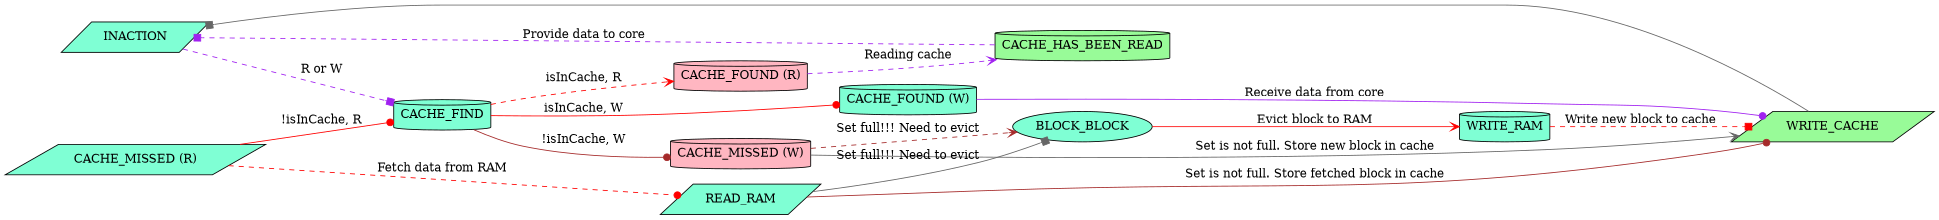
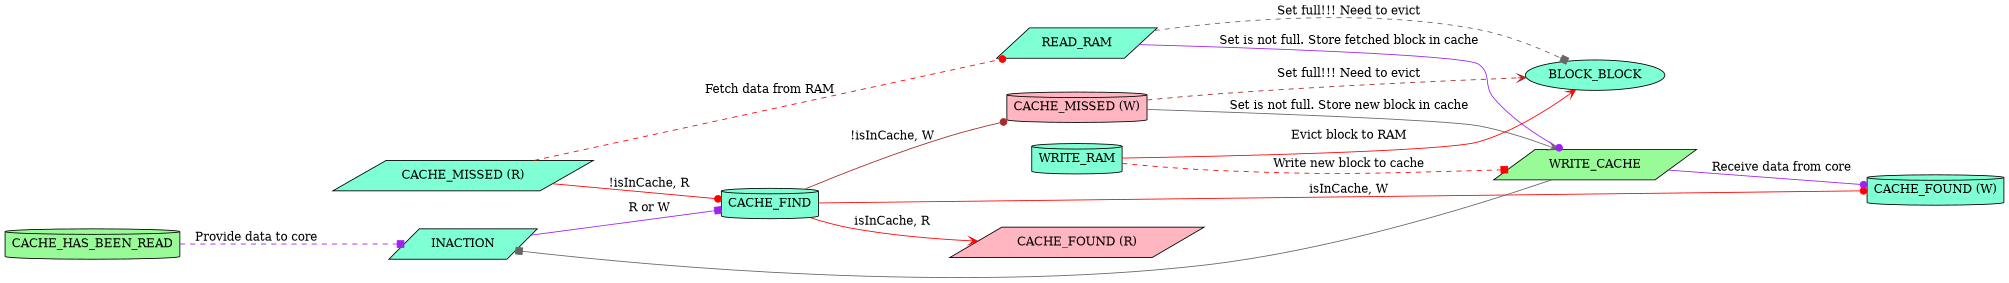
edge "CACHE_FOUND (R)" -> "CACHE_HAS_BEEN_READ": removed, label "Reading cache"
edge "INACTION" -> "CACHE_FIND": style dashed -> solid
node "CACHE_FOUND (R)": shape cylinder -> parallelogram
edge "CACHE_FIND" -> "CACHE_FOUND (R)": style dashed -> solid
edge "CACHE_FOUND (W)" -> "WRITE_CACHE": reversed
edge "BLOCK_BLOCK" -> "WRITE_RAM": reversed
edge "READ_RAM" -> "BLOCK_BLOCK": style solid -> dashed
edge "READ_RAM" -> "WRITE_CACHE": color brown -> purple
